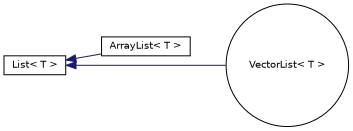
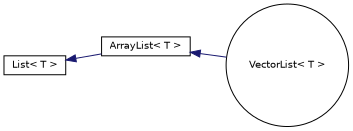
edge "VectorList< T >" -> "List< T >": now "VectorList< T >" -> "ArrayList< T >"
